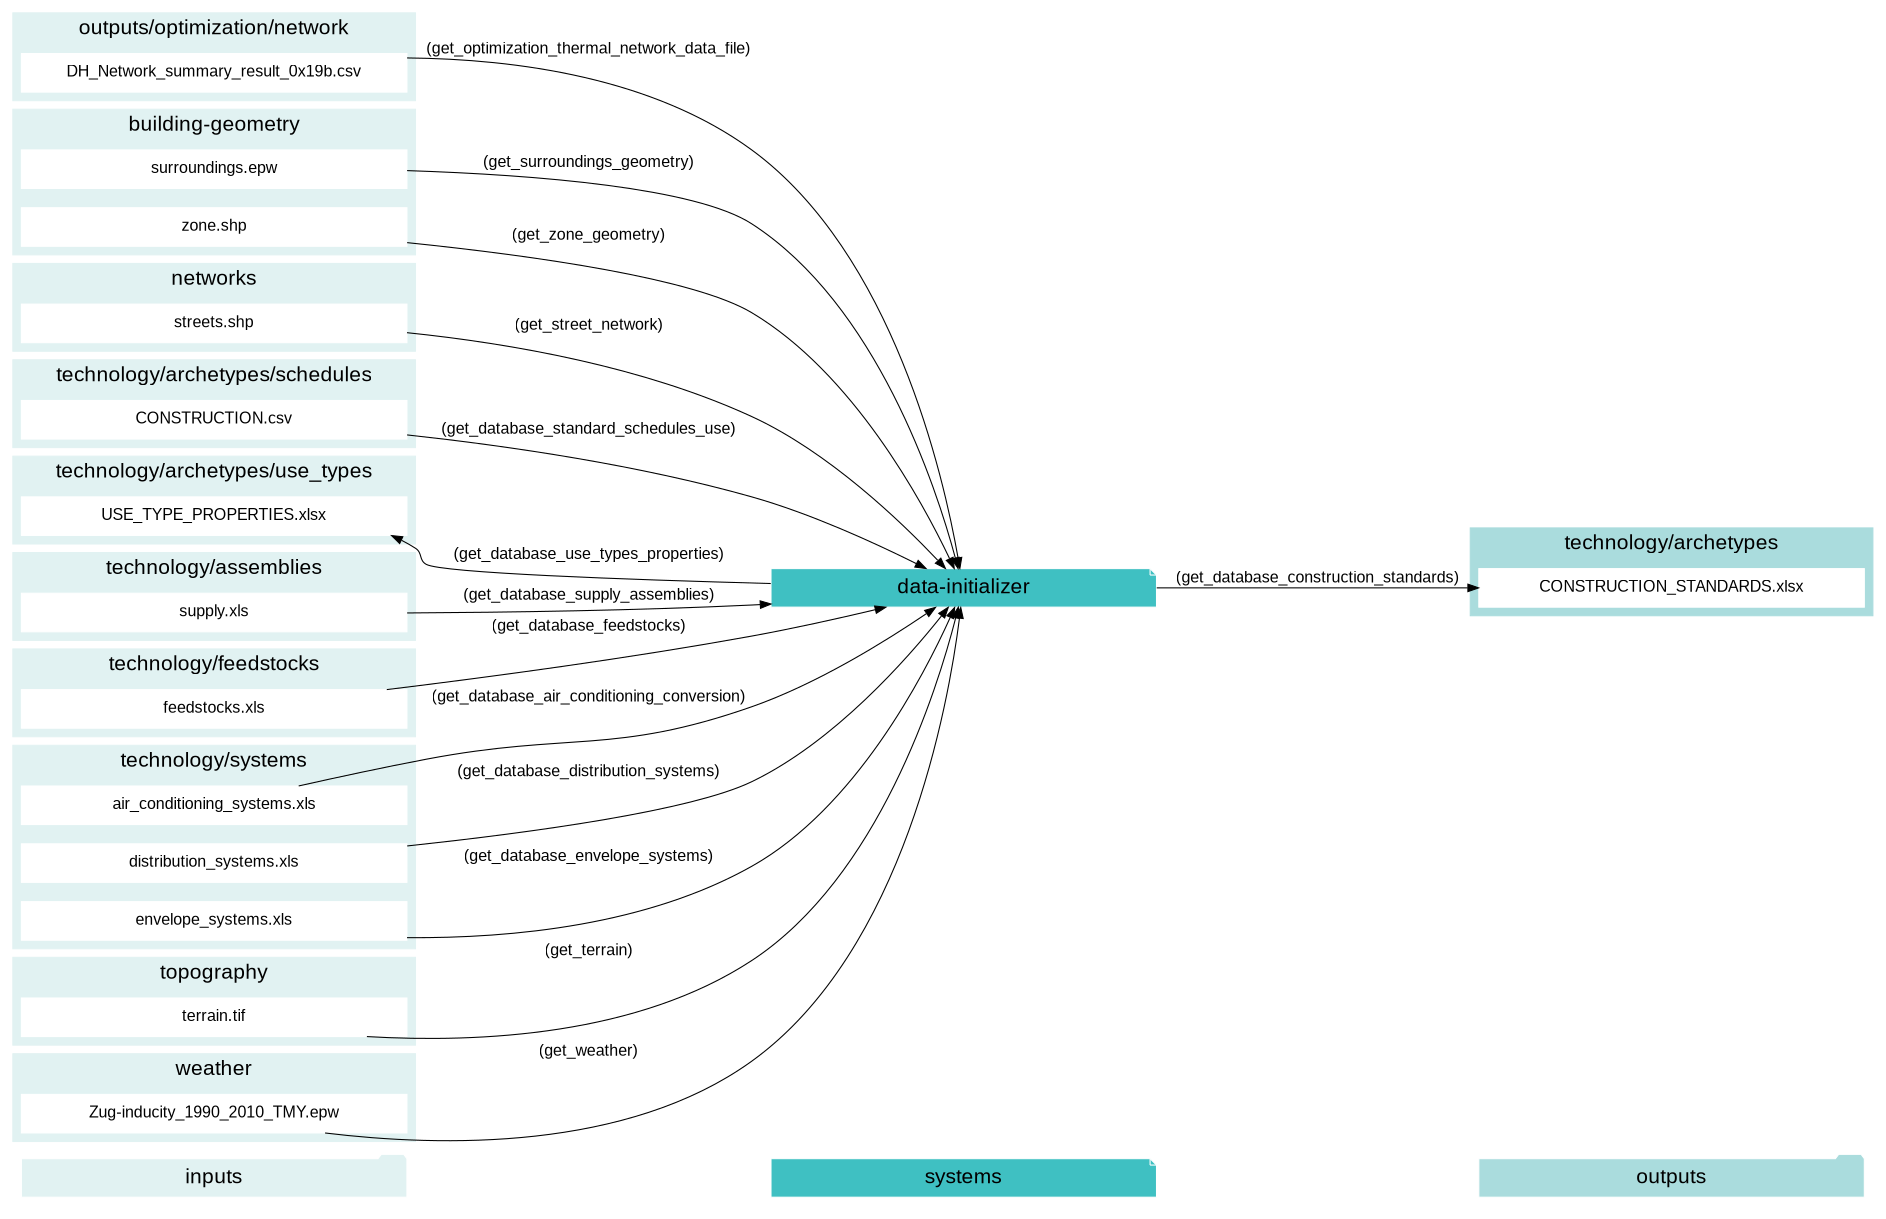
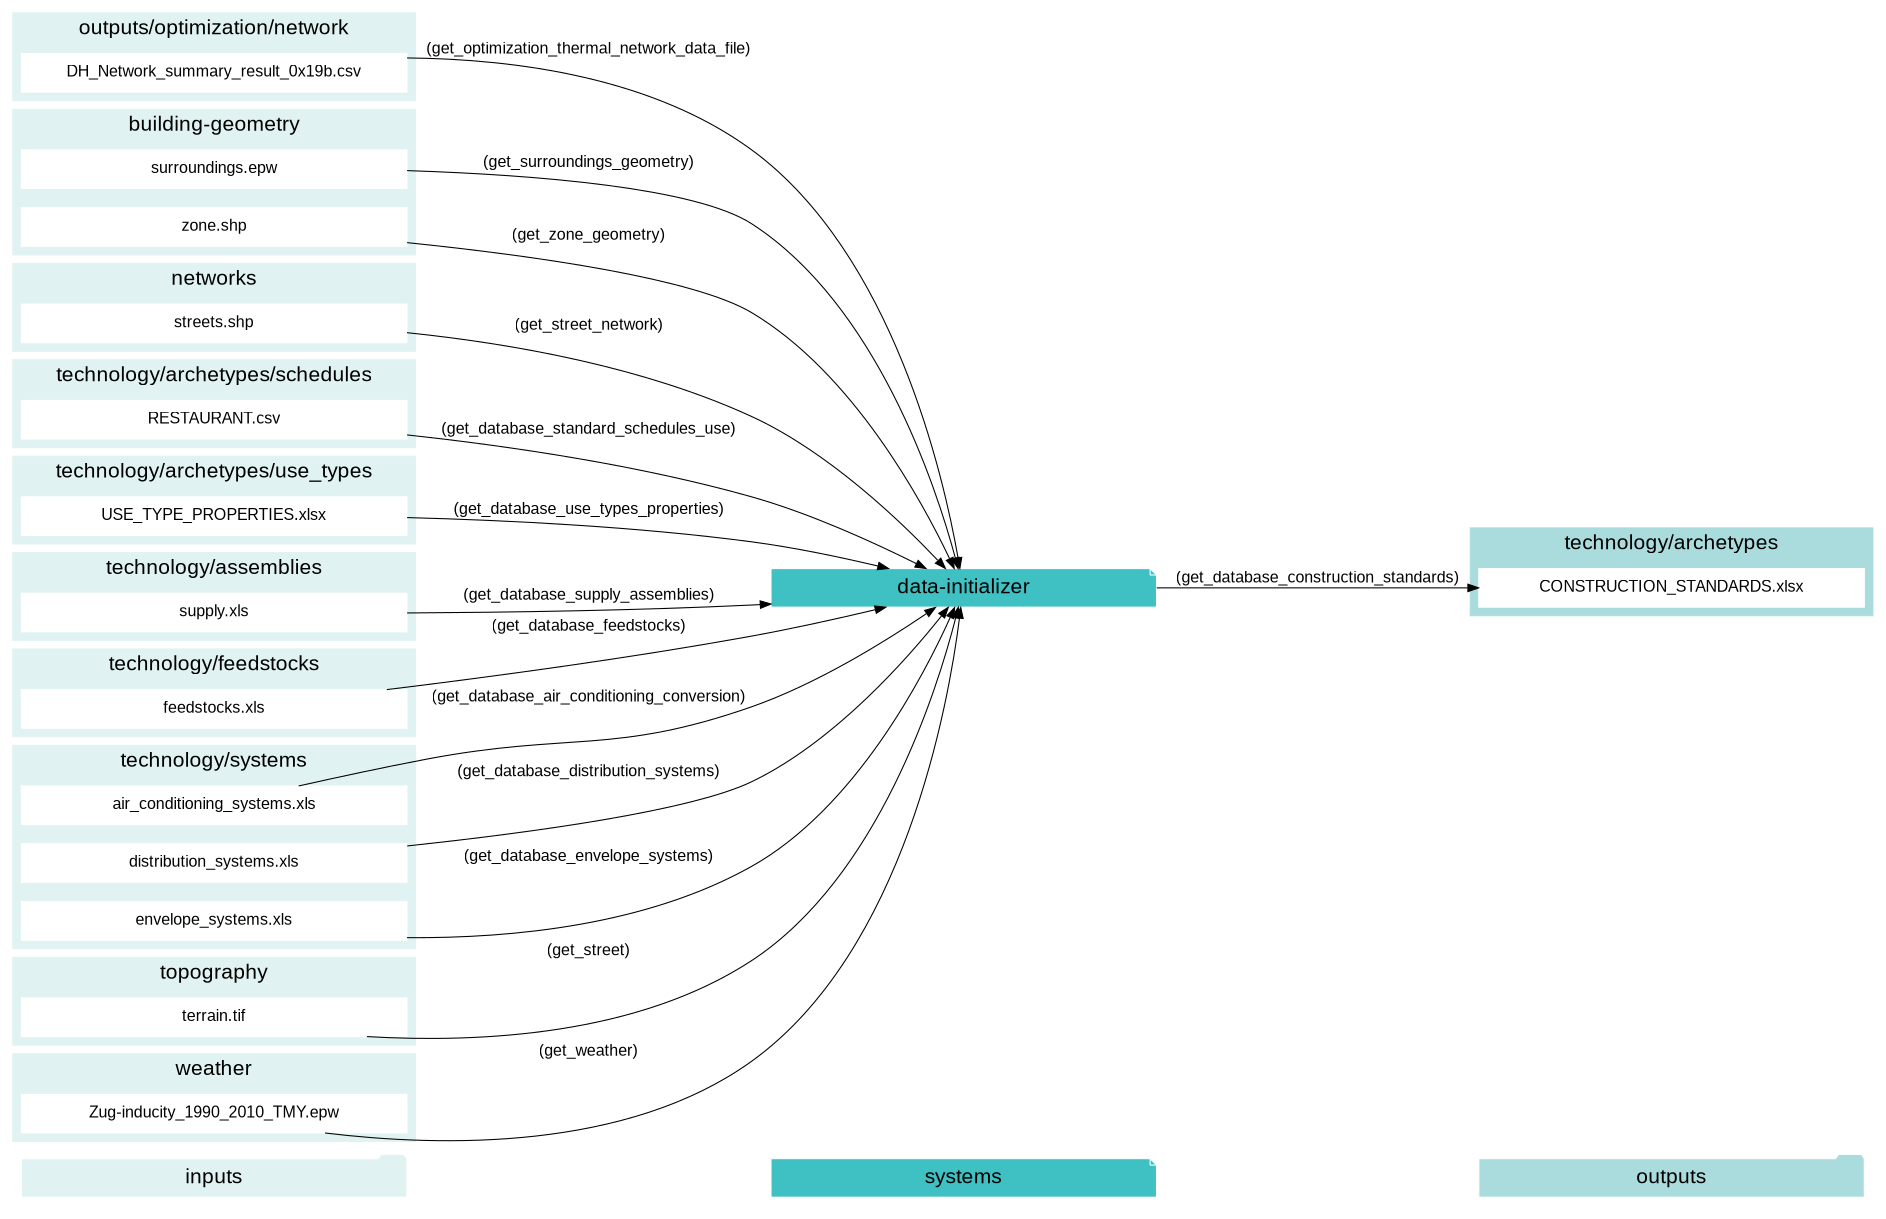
node "CONSTRUCTION.csv": label "CONSTRUCTION.csv" -> "RESTAURANT.csv"
edge "data-initializer" -> "USE_TYPE_PROPERTIES.xlsx": reversed
edge "terrain.tif" -> "data-initializer": label "(get_terrain)" -> "(get_street)"
